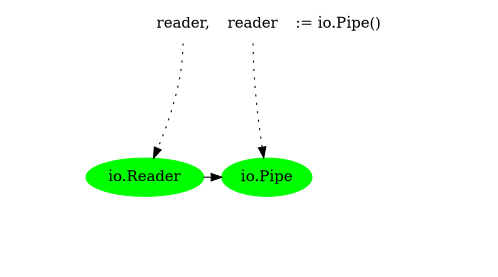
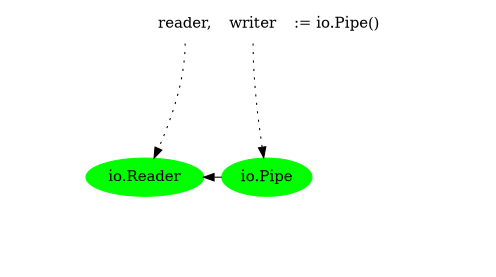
node "reader,": text "reader" -> "writer"
edge "io.Reader" -> "io.Pipe": reversed
